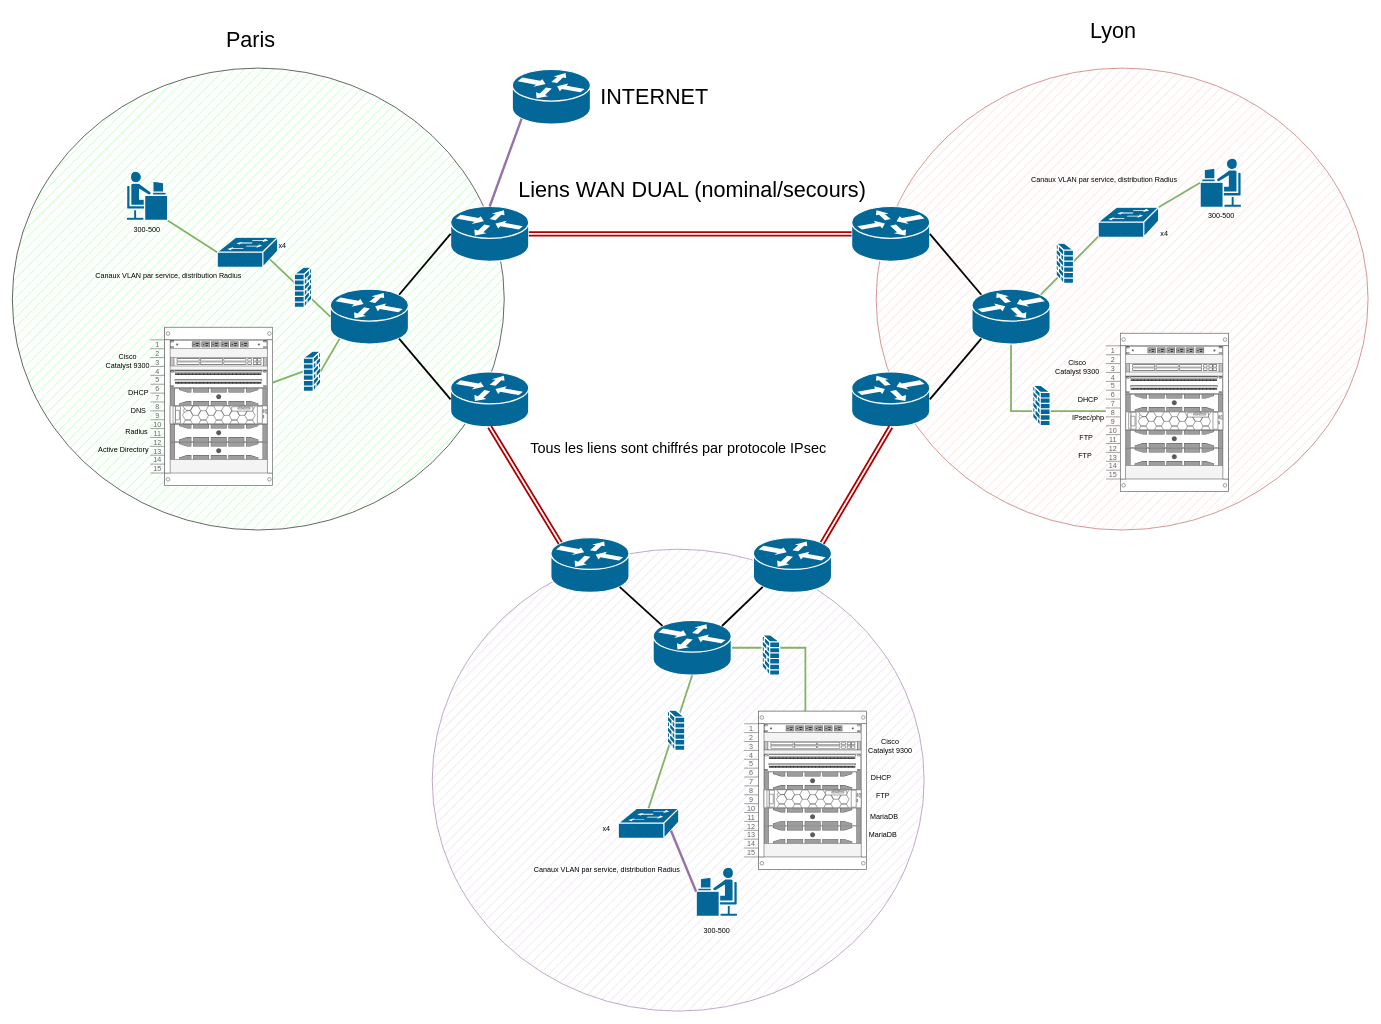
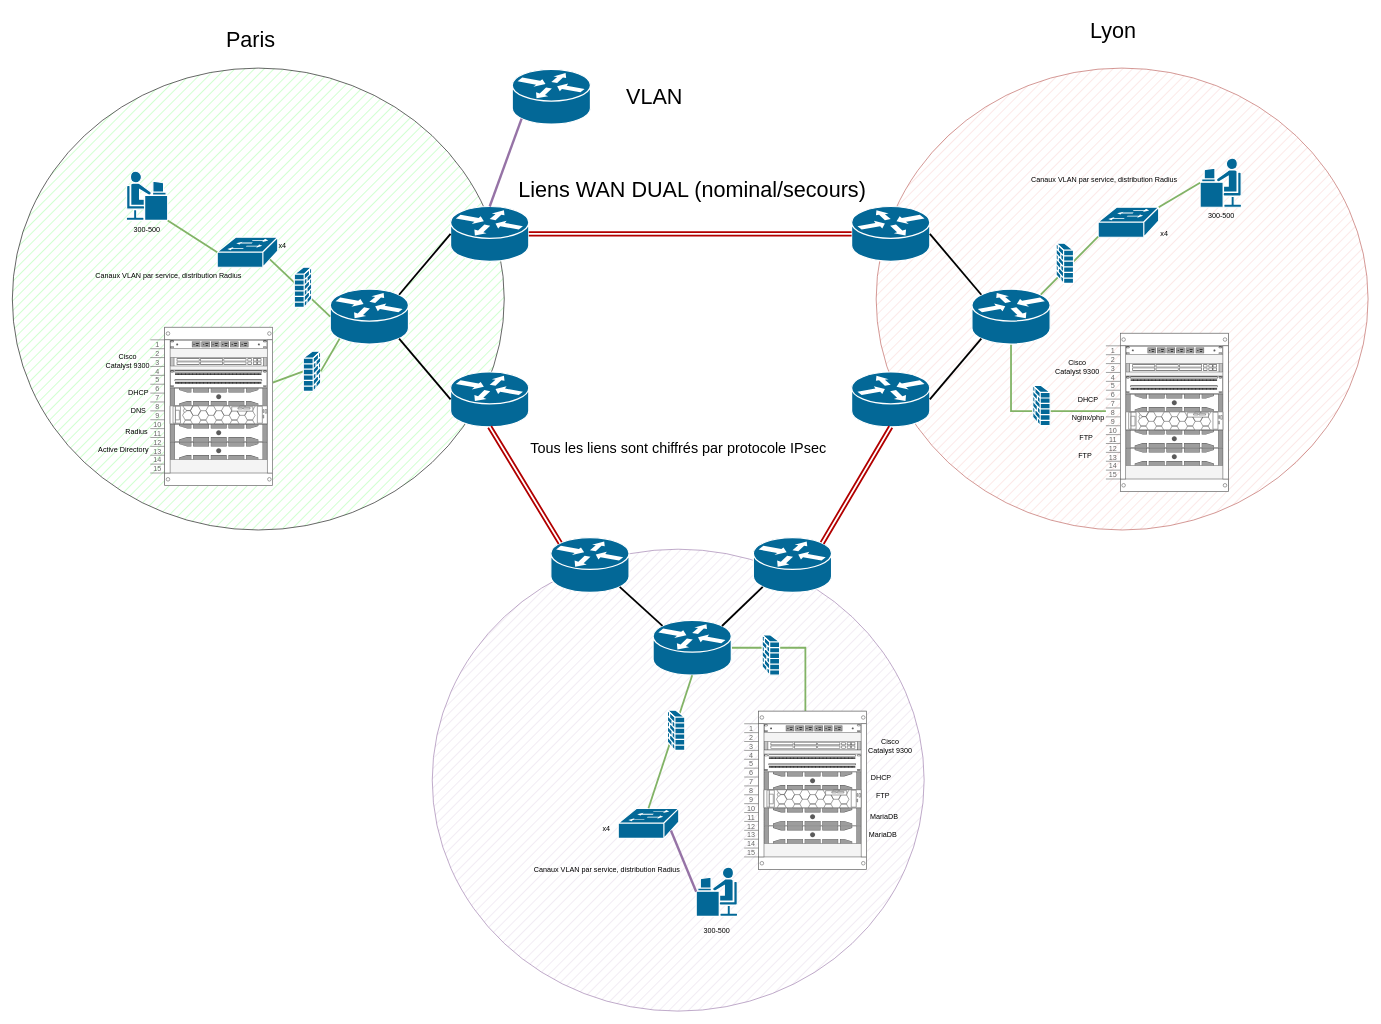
node "INTERNET": label "INTERNET" -> "VLAN"
node "IPsec/php": label "IPsec/php" -> "Nginx/php"
